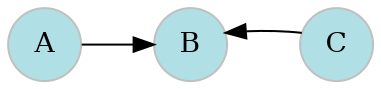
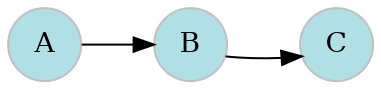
edge "C" -> "B": reversed
